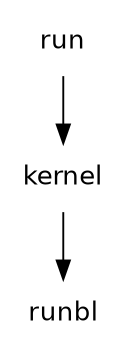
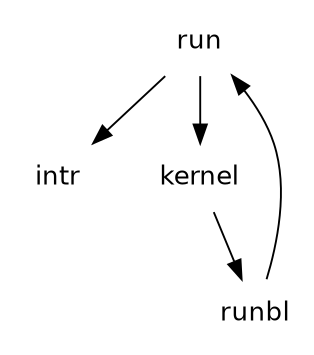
node "intr": added
edge "runbl" -> "run": added
